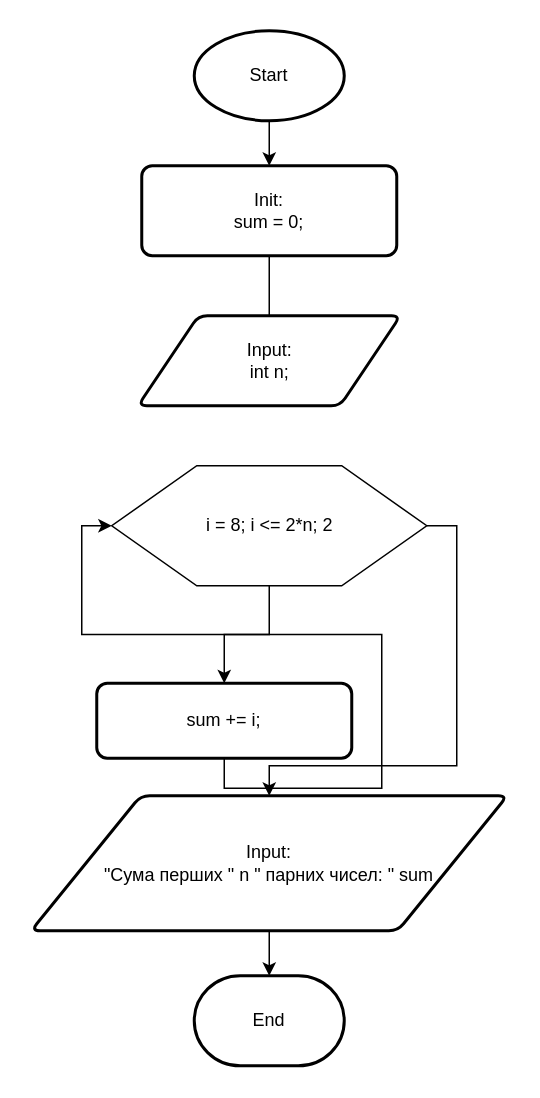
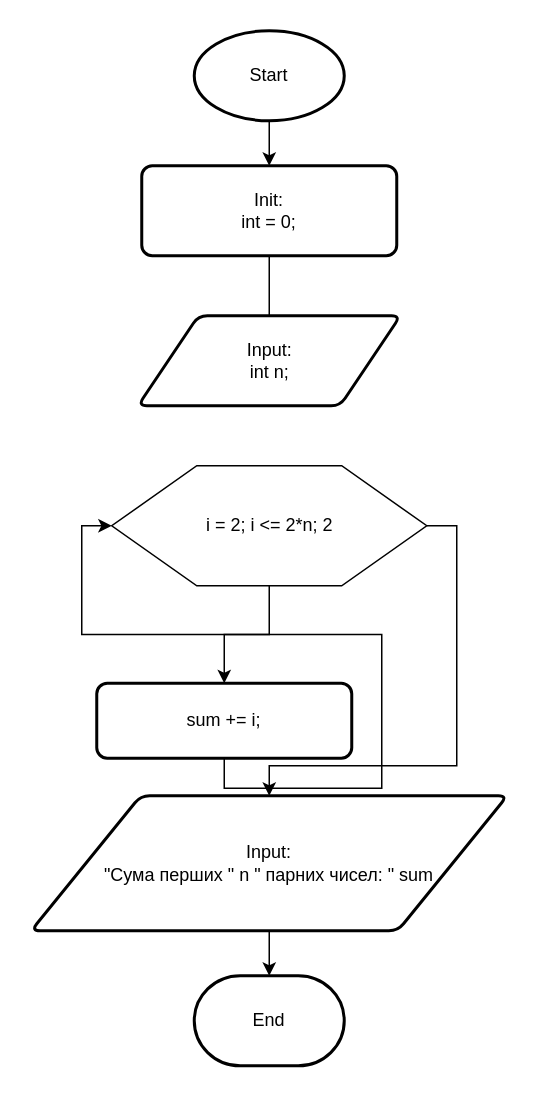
node "Init: sum = 0;": label "Init: sum = 0;" -> "Init: int = 0;"
node "i = 8; i <= 2*n; 2": label "i = 8; i <= 2*n; 2" -> "i = 2; i <= 2*n; 2"
